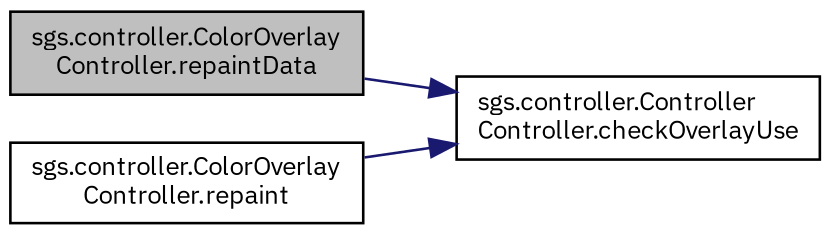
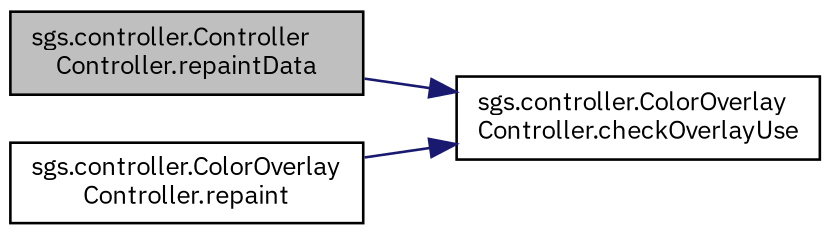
node "sgs.controller.ColorOverlay Controller.repaintData": label "sgs.controller.ColorOverlay Controller.repaintData" -> "sgs.controller.Controller Controller.repaintData"
node "sgs.controller.Controller Controller.checkOverlayUse": label "sgs.controller.Controller Controller.checkOverlayUse" -> "sgs.controller.ColorOverlay Controller.checkOverlayUse"
